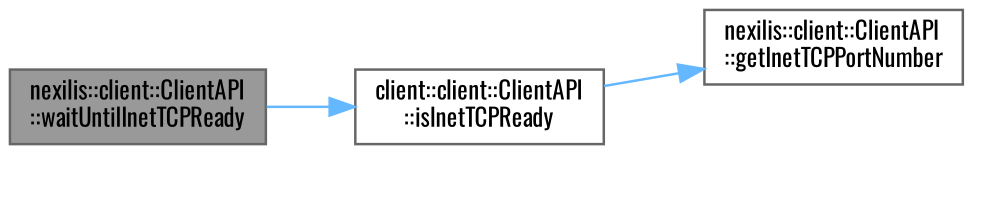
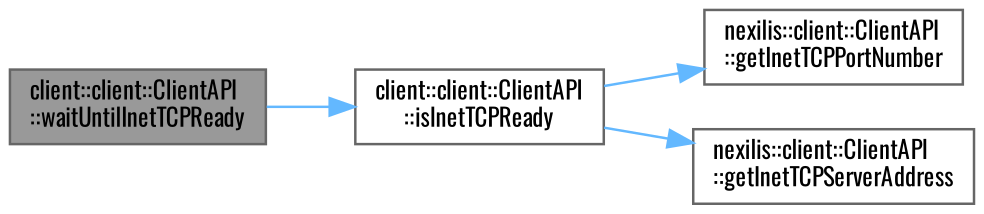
node "nexilis::client::ClientAPI ::waitUntilInetTCPReady": label "nexilis::client::ClientAPI ::waitUntilInetTCPReady" -> "client::client::ClientAPI ::waitUntilInetTCPReady"
node "nexilis::client::ClientAPI ::getInetTCPServerAddress": added
